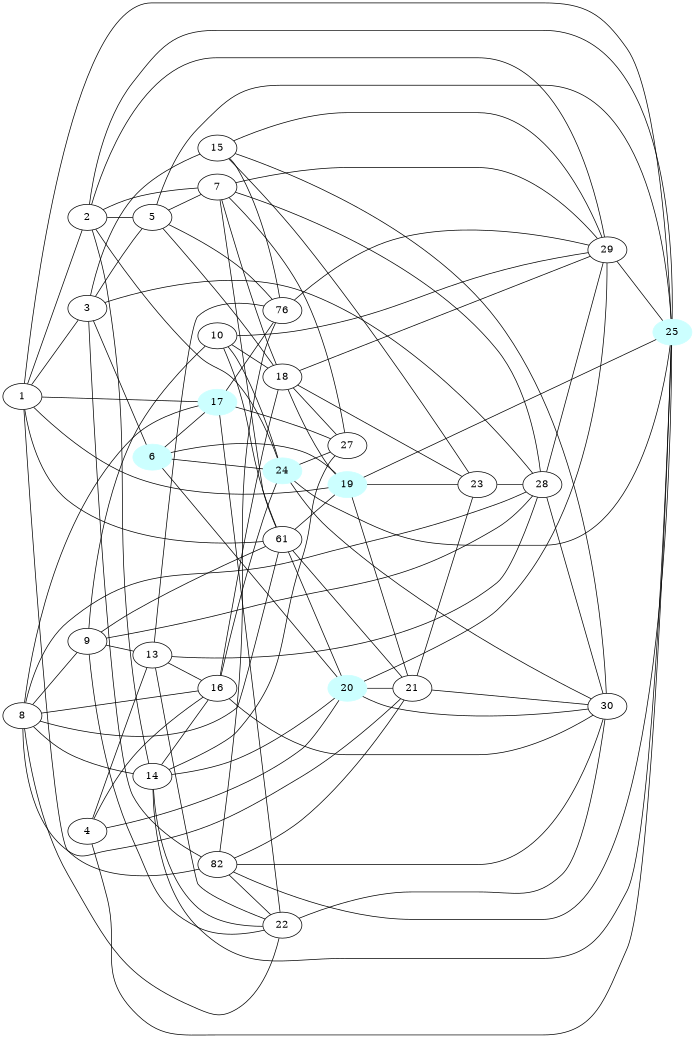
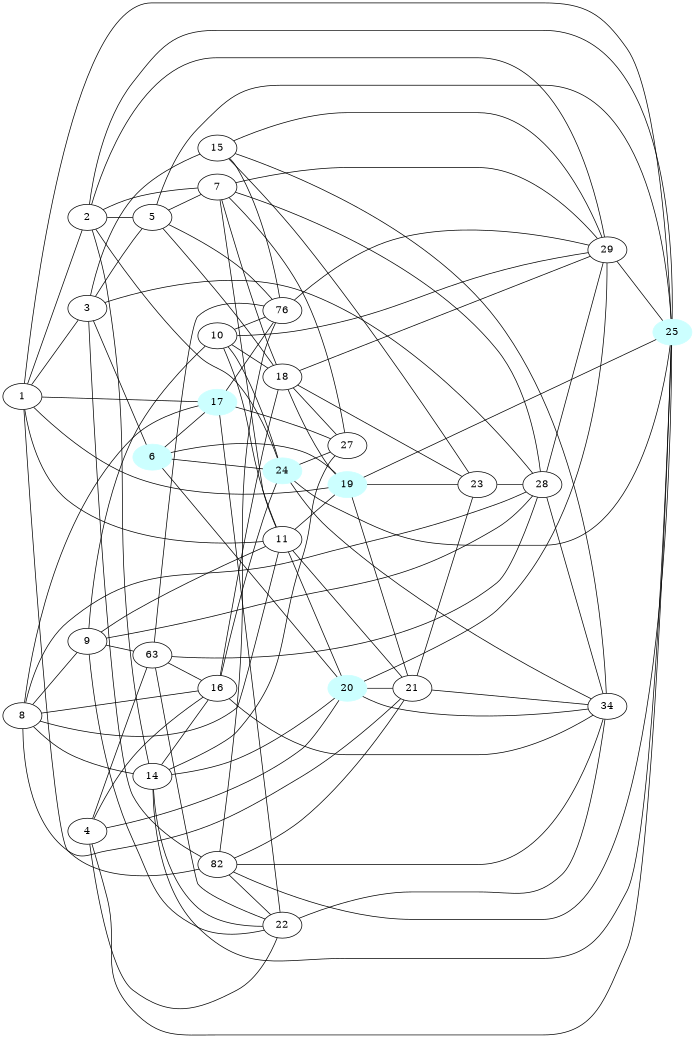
edge "76" -- "10": added
node "61": label "61" -> "11"
node "13": label "13" -> "63"
node "30": label "30" -> "34"
edge "8" -- "22": now "4" -- "22"
